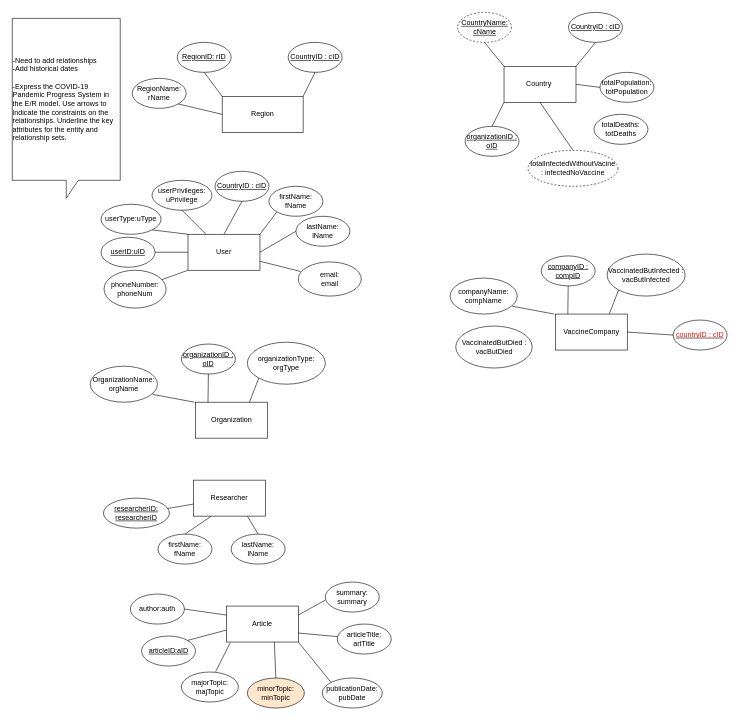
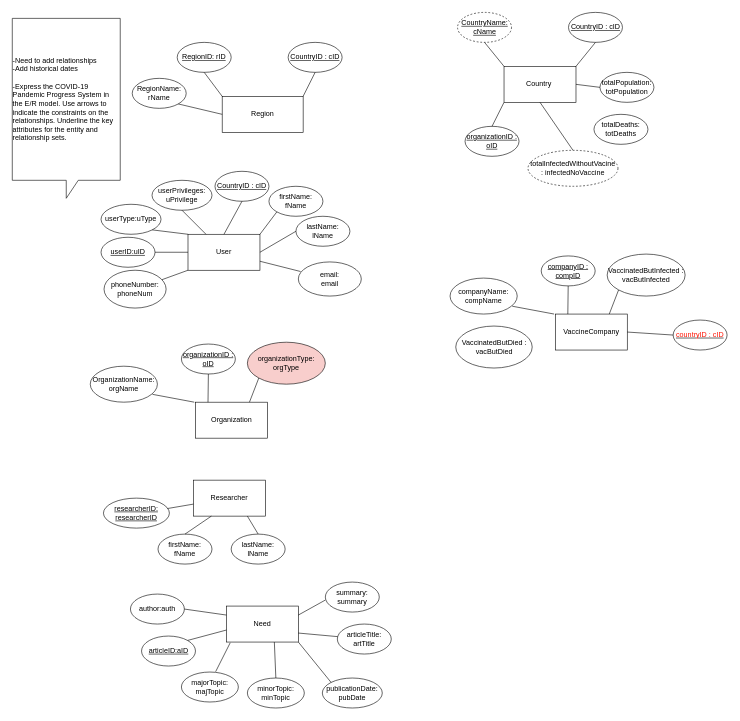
node "organizationType: orgType": fillcolor #ffffff -> #f8cecc
node "Article": label "Article" -> "Need"
node "minorTopic: minTopic": fillcolor #ffe6cc -> #ffffff
